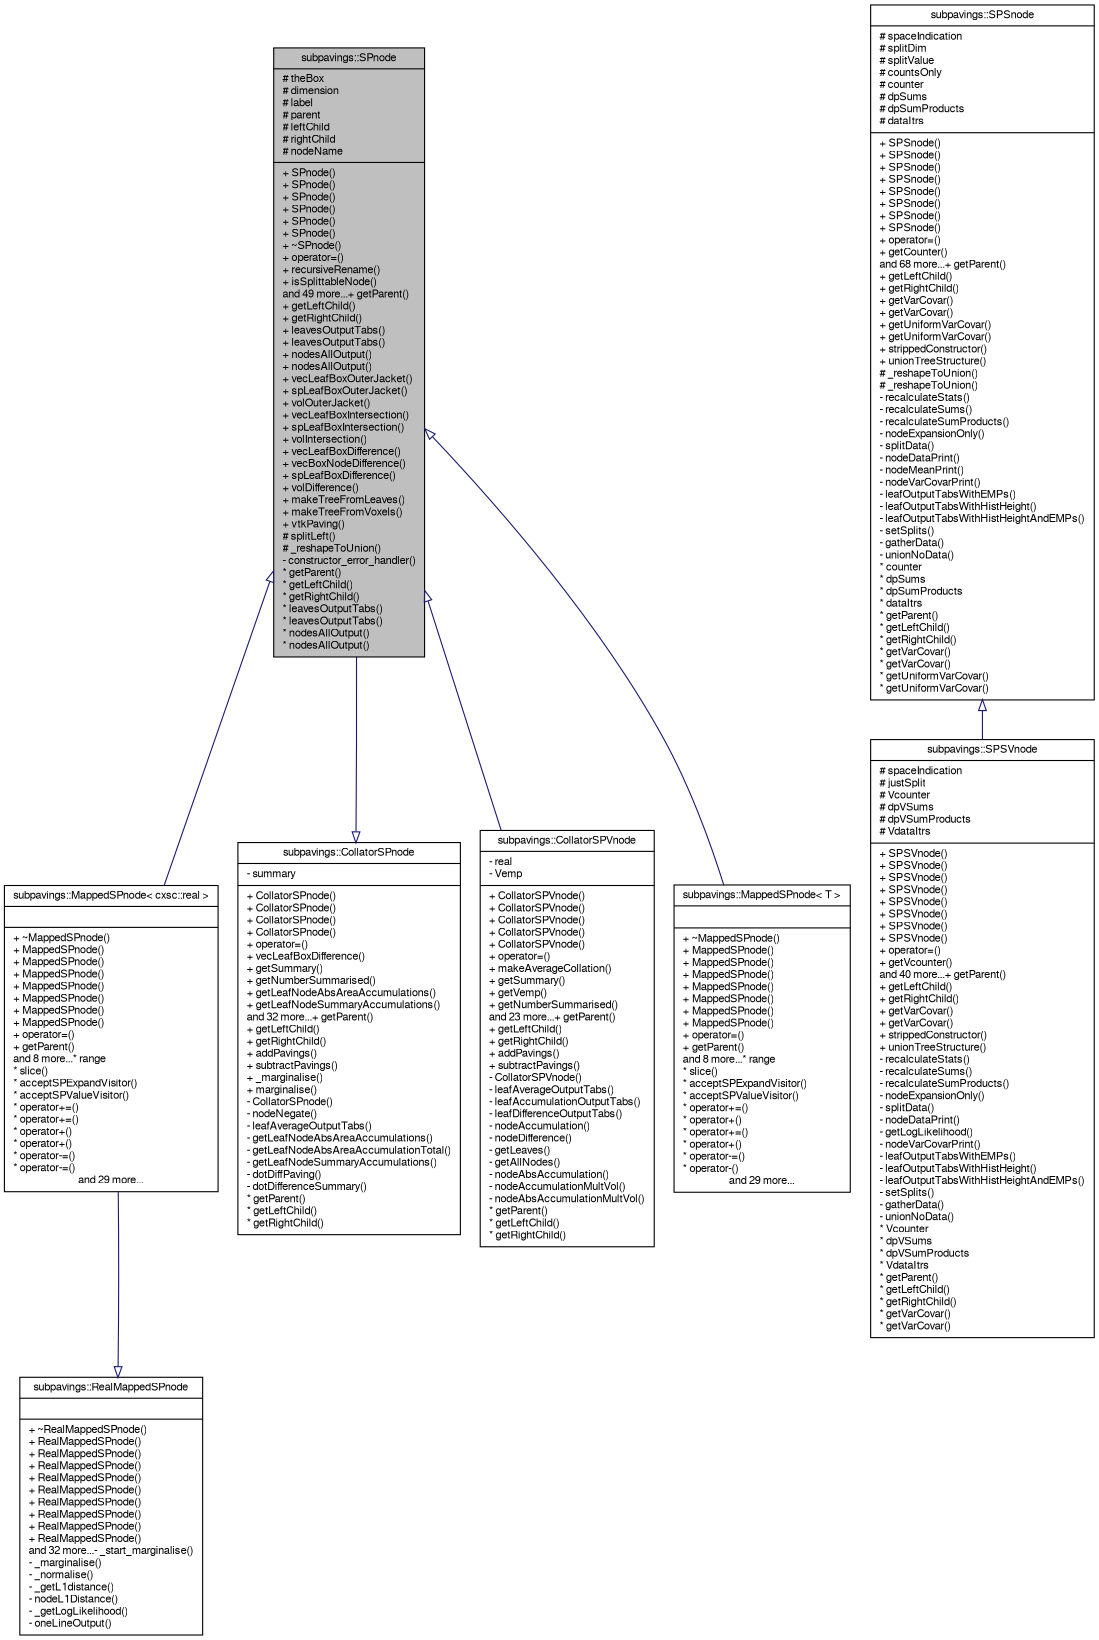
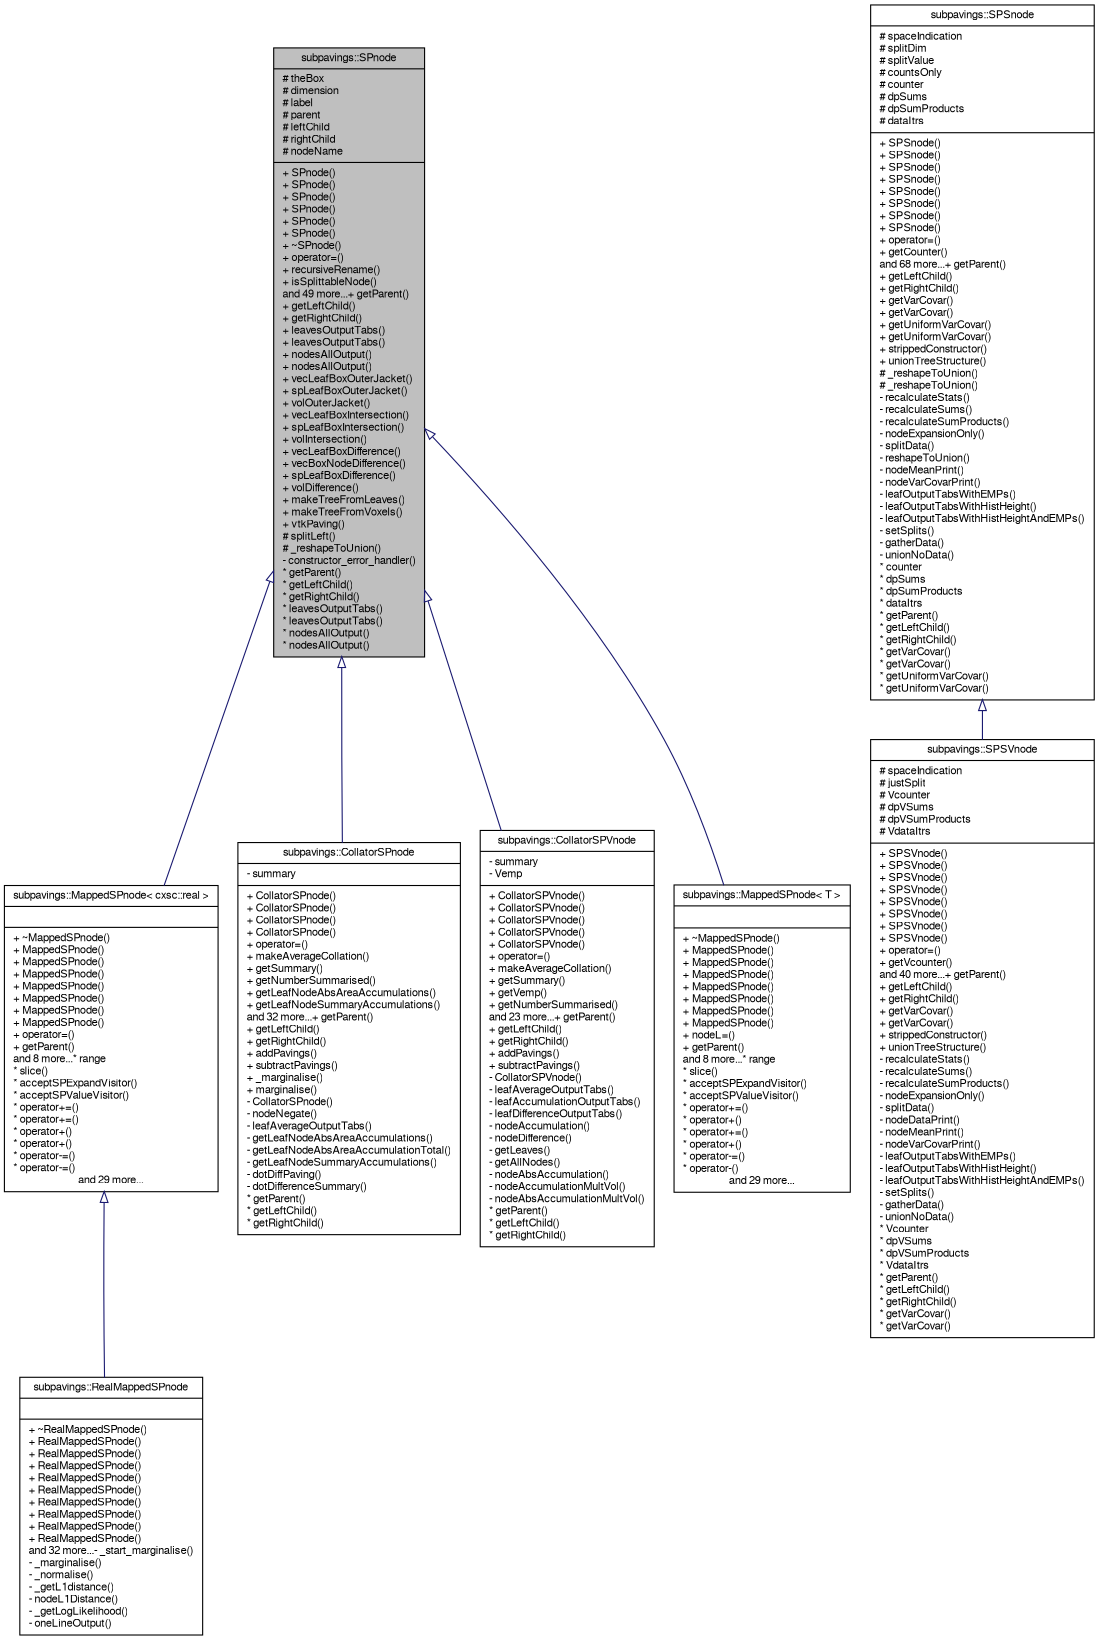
node "subpavings::SPSnode": text "- nodeDataPrint()" -> "- reshapeToUnion()"
edge "subpavings::SPnode" -> "subpavings::CollatorSPnode": reversed
node "subpavings::CollatorSPVnode": text "- real" -> "- summary"
node "subpavings::CollatorSPnode": text "+ vecLeafBoxDifference()" -> "+ makeAverageCollation()"
node "subpavings::MappedSPnode< T >": text "+ operator=()" -> "+ nodeL=()"
node "subpavings::SPSVnode": text "- getLogLikelihood()" -> "- nodeMeanPrint()"
edge "subpavings::MappedSPnode< cxsc::real >" -> "subpavings::RealMappedSPnode": reversed
